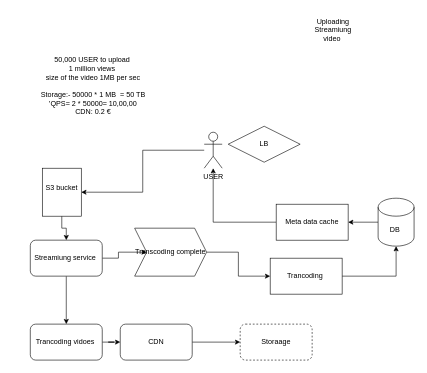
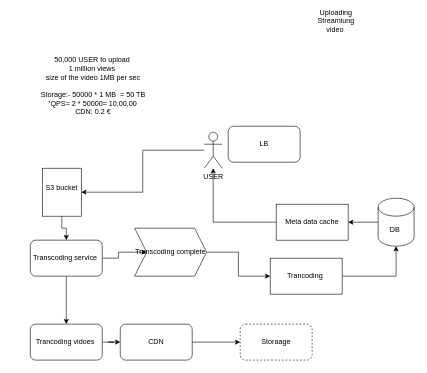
node "Uploading Streamiung video": moved (333, 30) -> (336, 21)
node "LB": shape diamond -> rounded rectangle
node "Streamiung service": label "Streamiung service" -> "Transcoding service"
